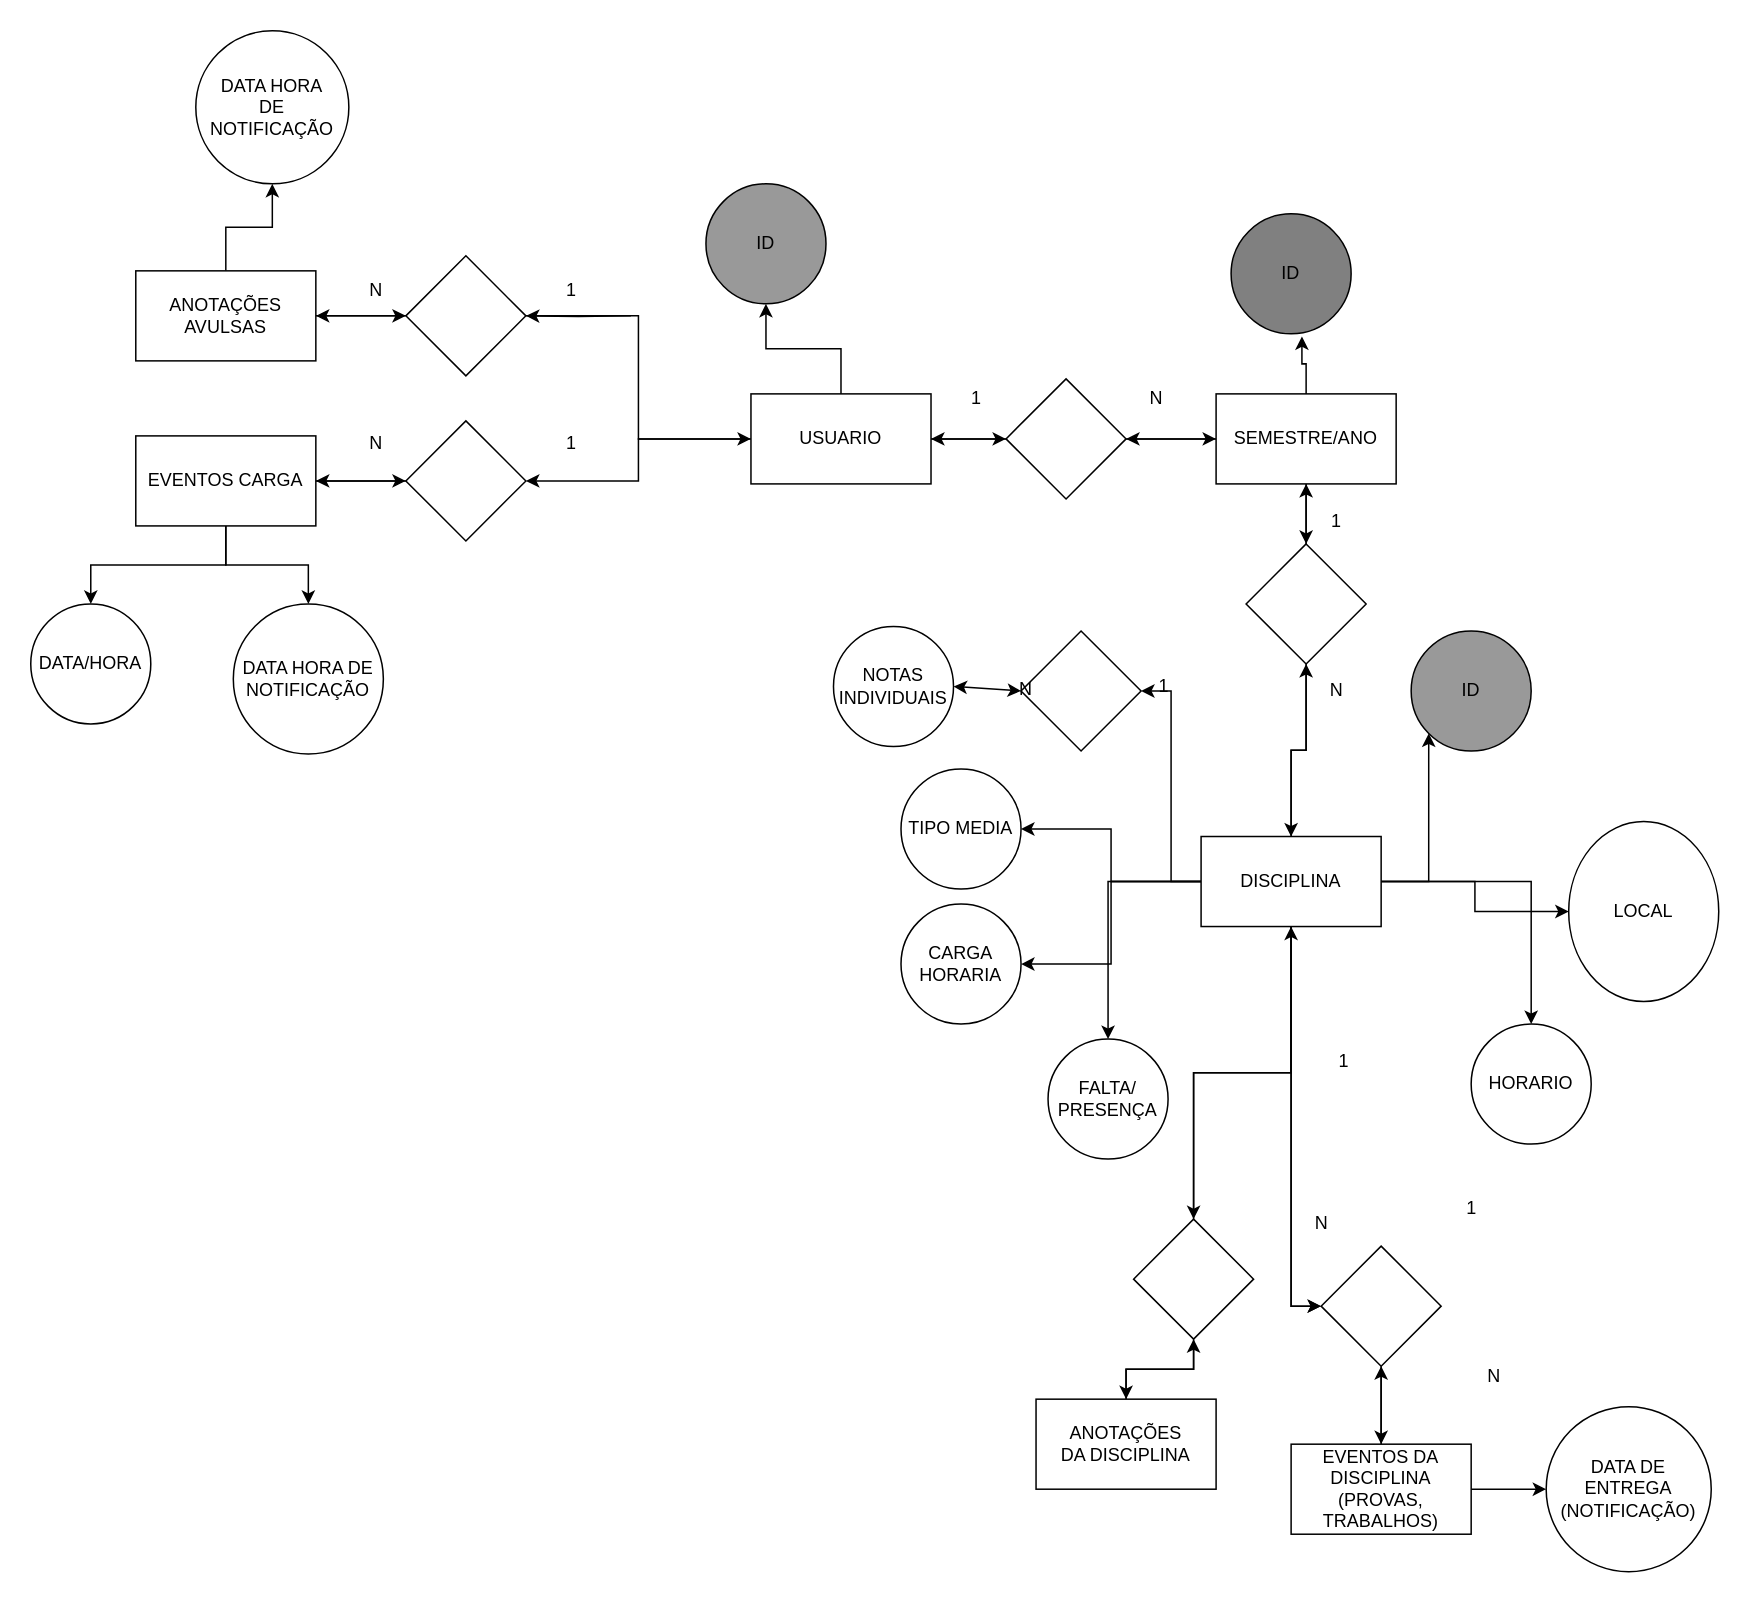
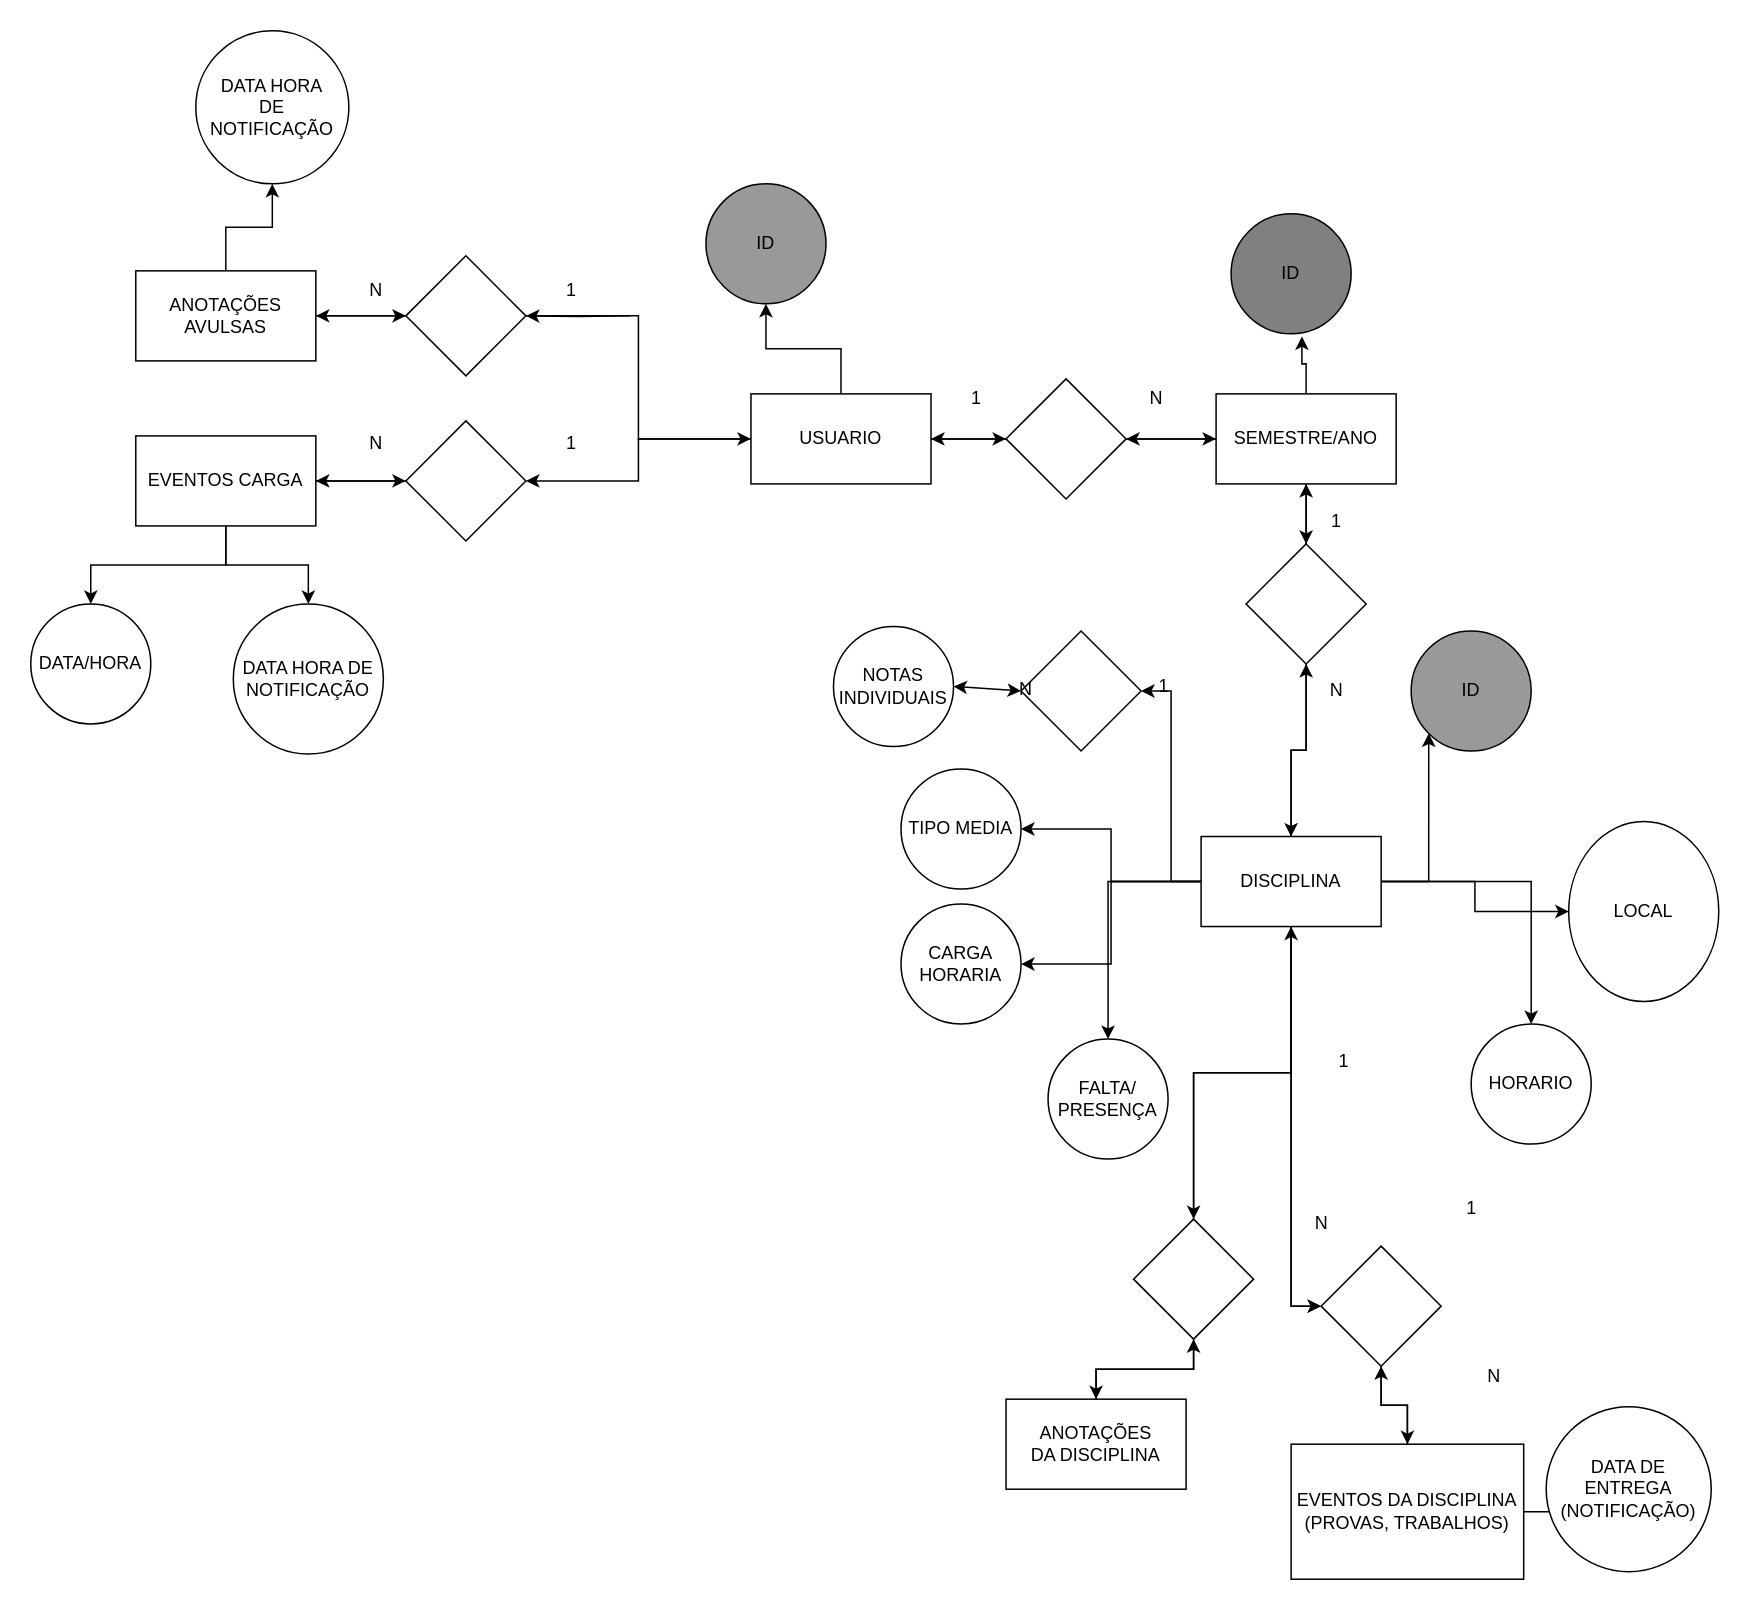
node "ANOTAÇÕES DA DISCIPLINA": moved (1126, 1444) -> (1096, 1444)
node "EVENTOS DA DISCIPLINA (PROVAS, TRABALHOS)": size 180x90 -> 233x135
